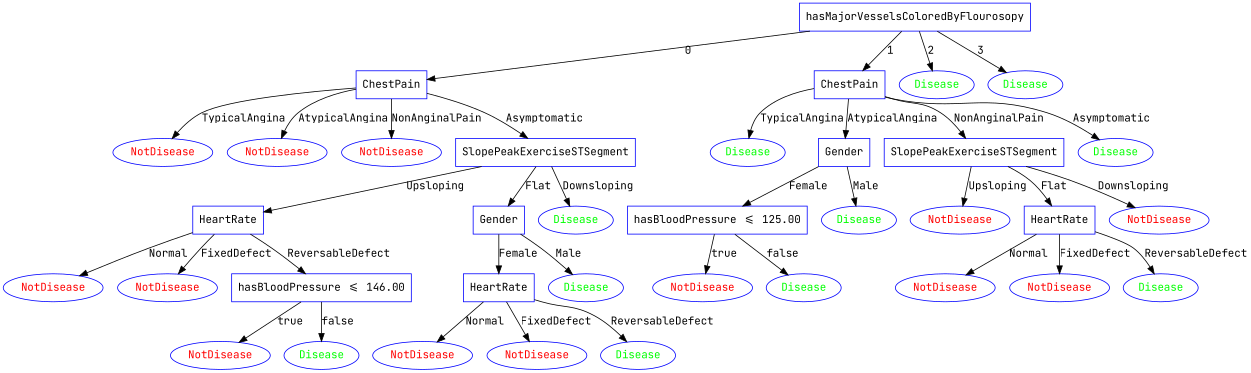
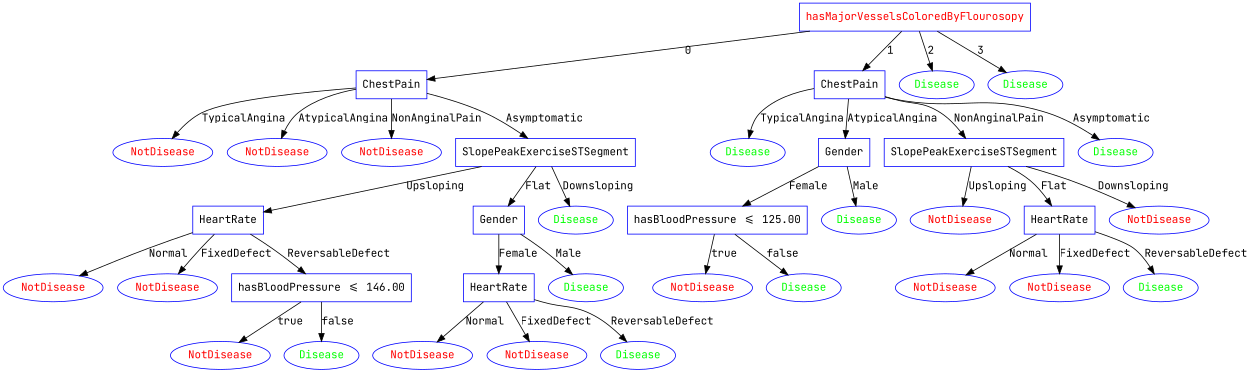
node "hasMajorVesselsColoredByFlourosopy": fontcolor black -> red
